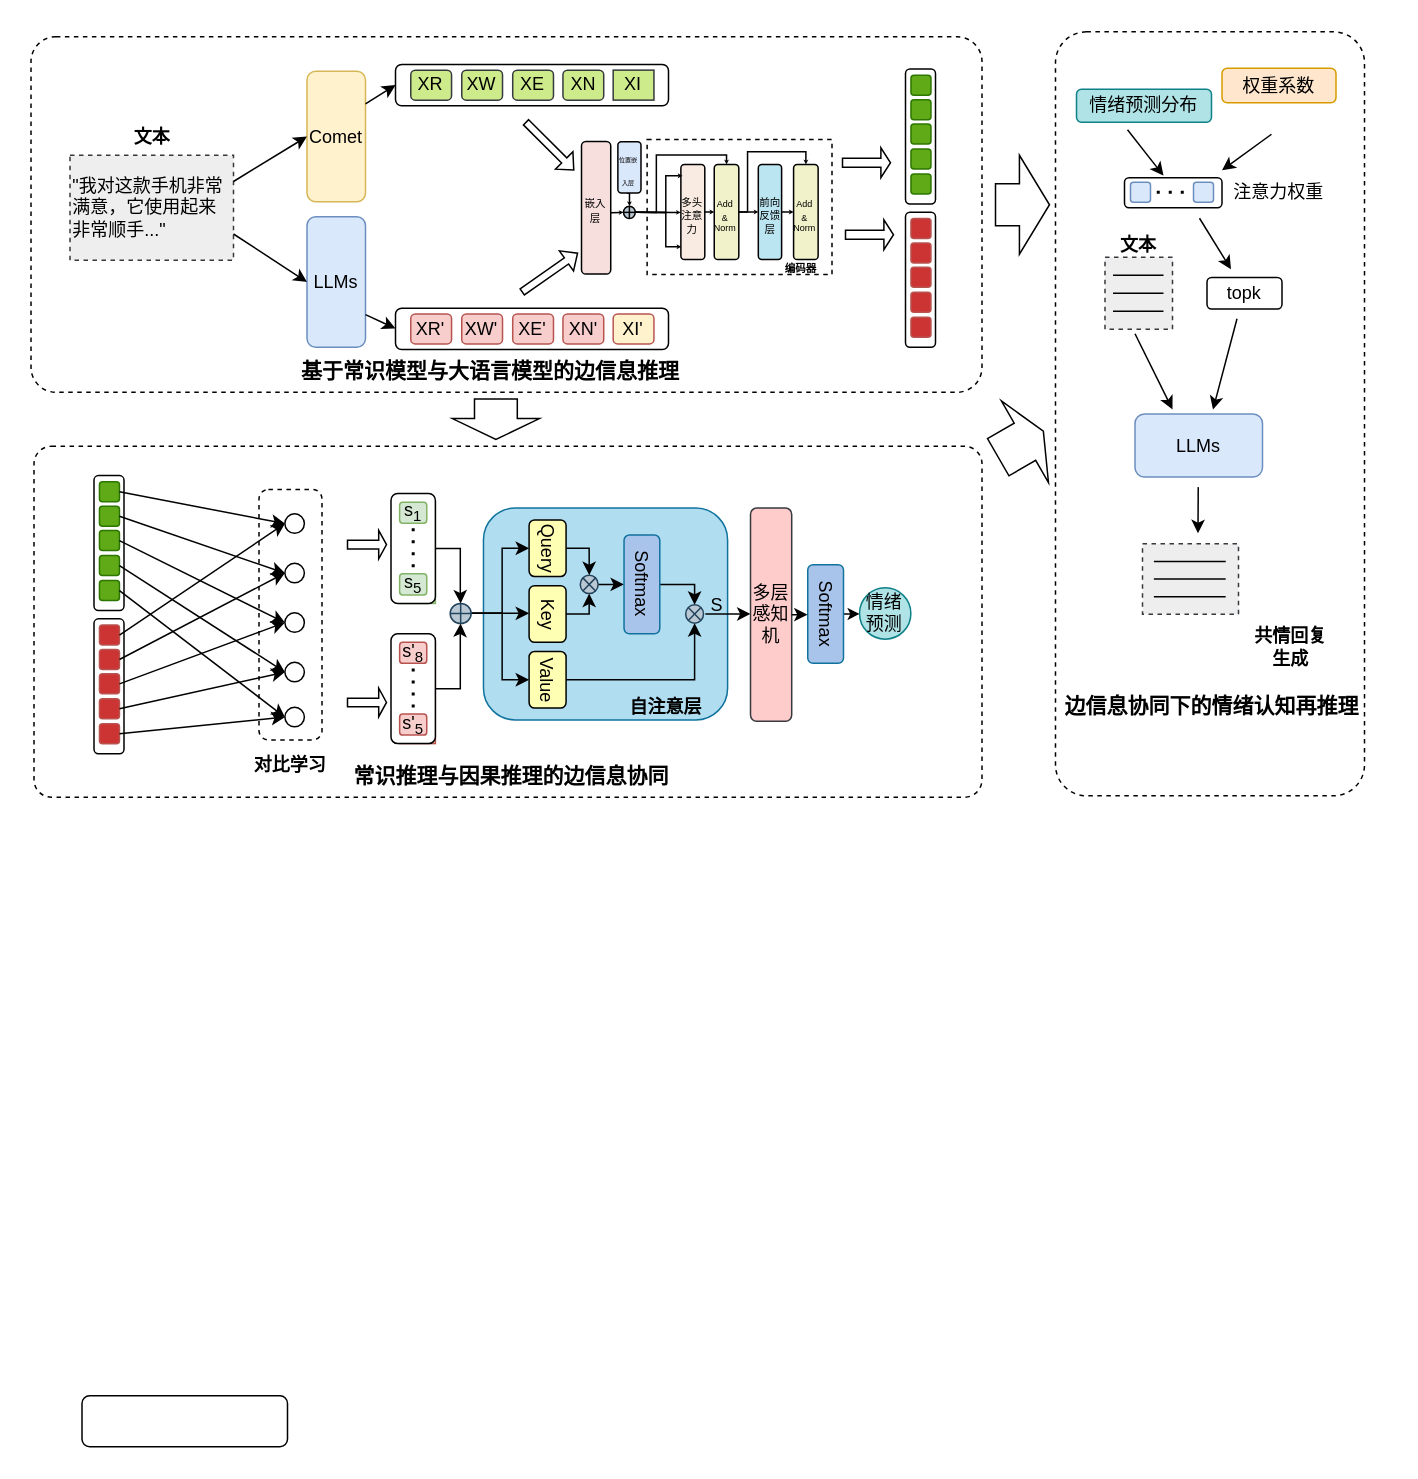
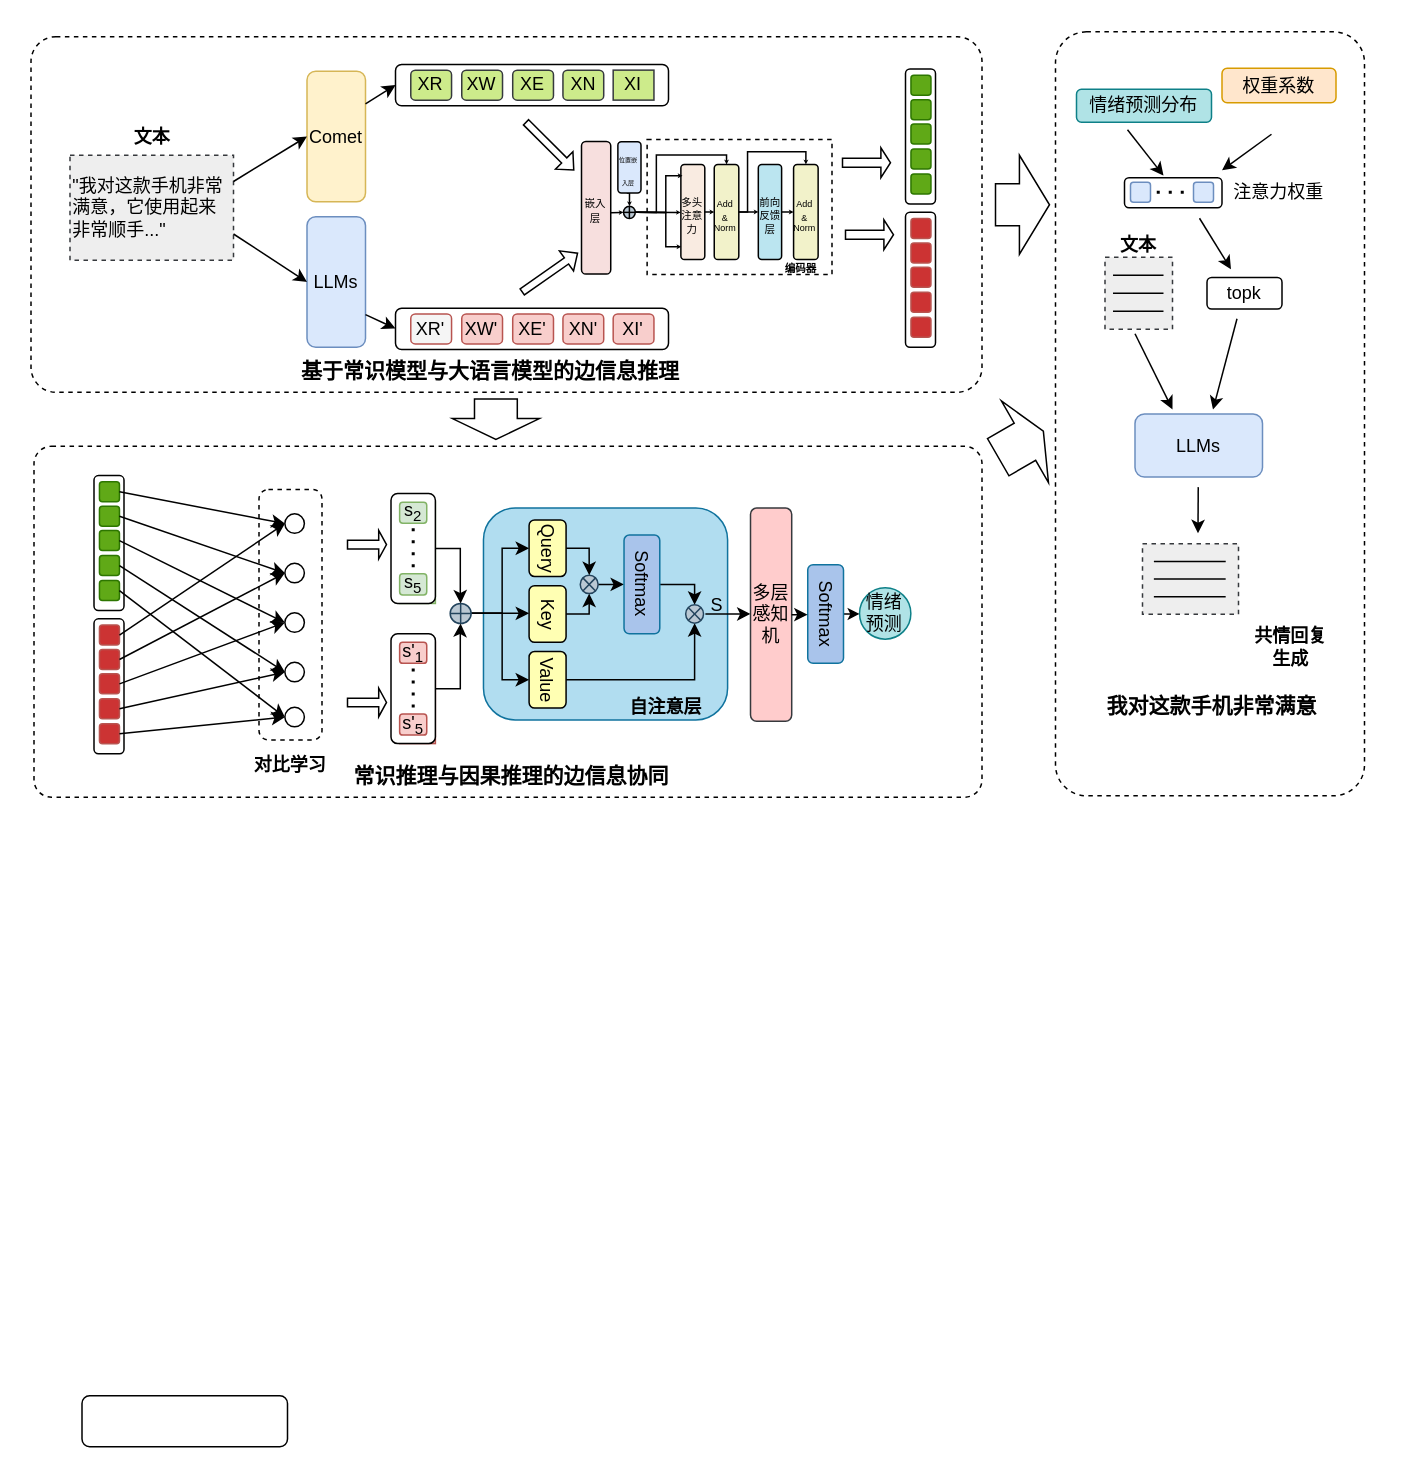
node "XR'": fillcolor #f8cecc -> #f5f5f5
node "XI'": fillcolor #fff2cc -> #f8cecc
node "s1": label "s1" -> "s2"
node "s'8": label "s'8" -> "s'1"
node "边信息协同下的情绪认知再推理": label "边信息协同下的情绪认知再推理" -> "我对这款手机非常满意"
